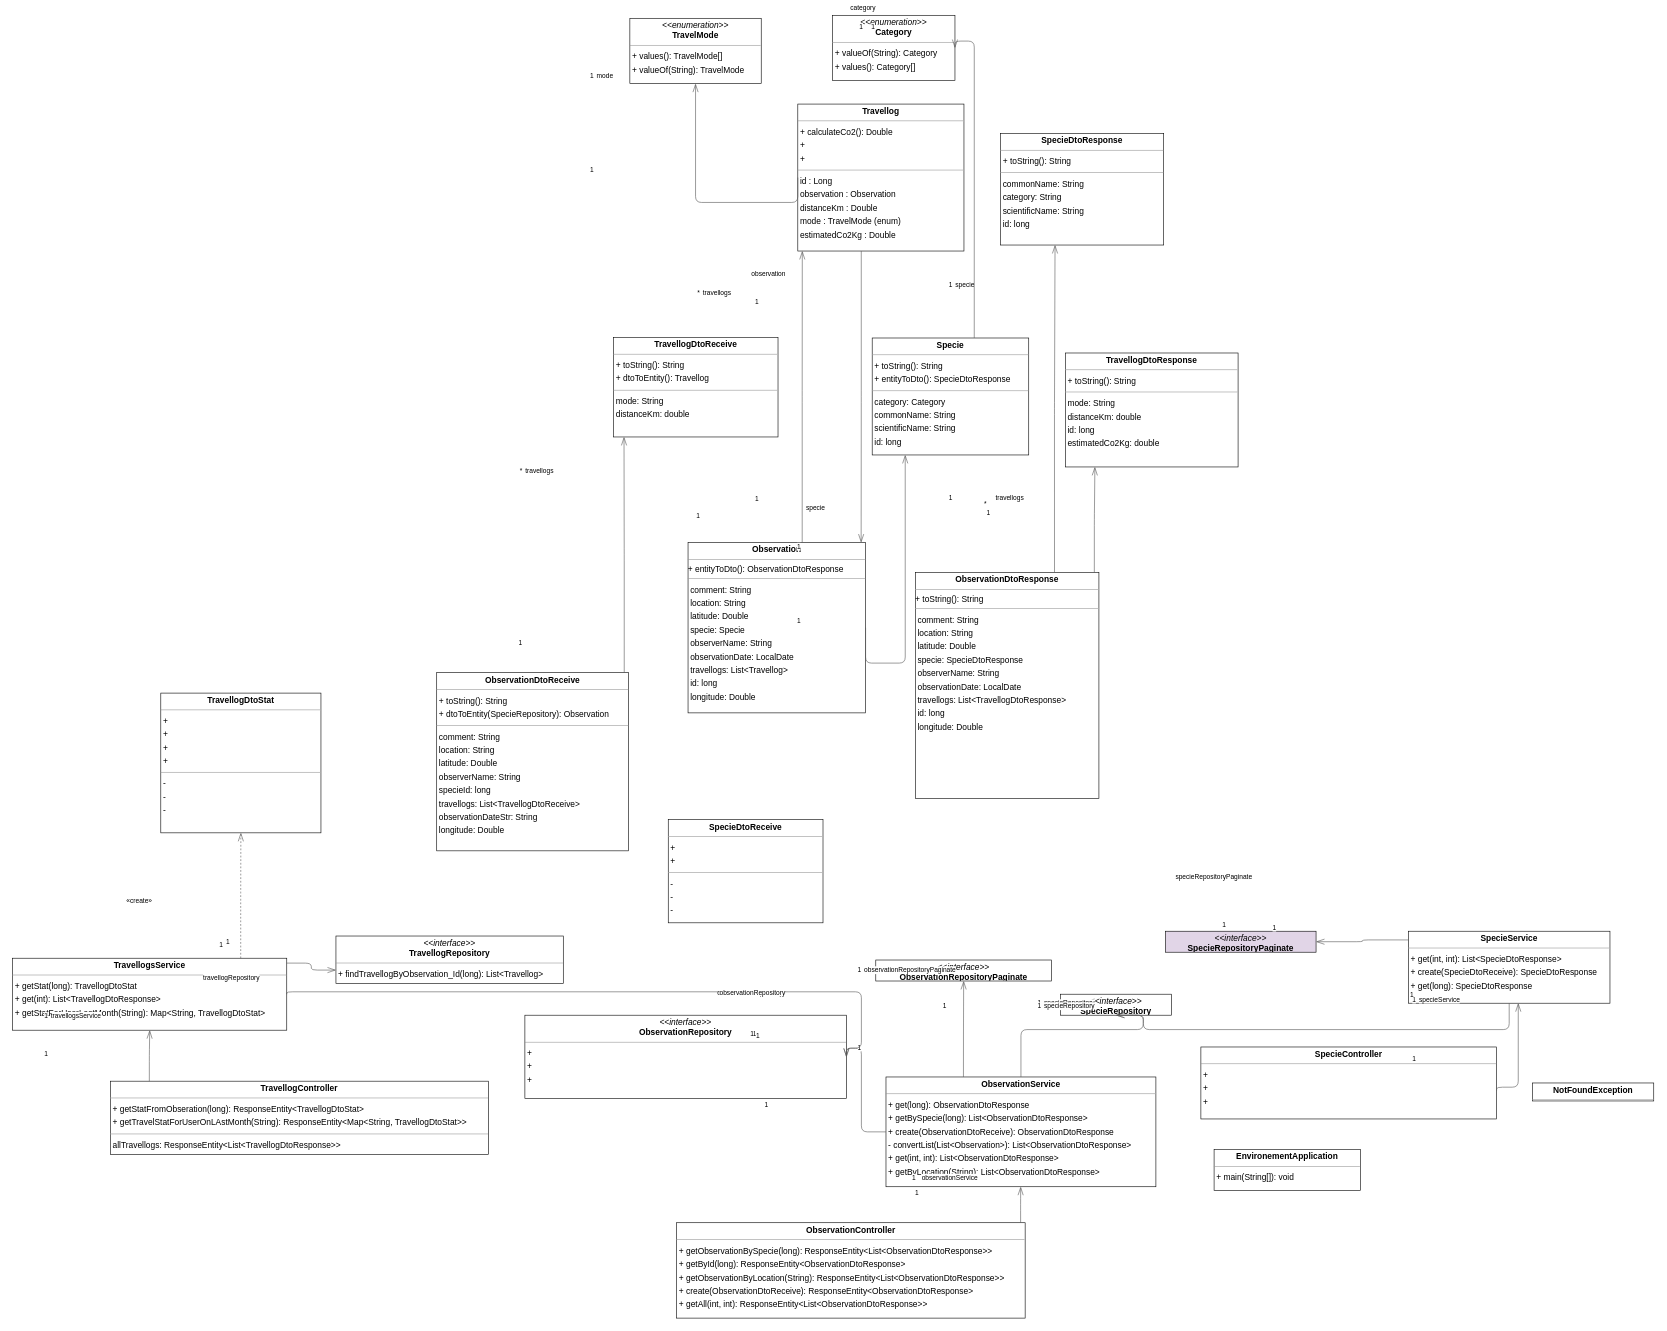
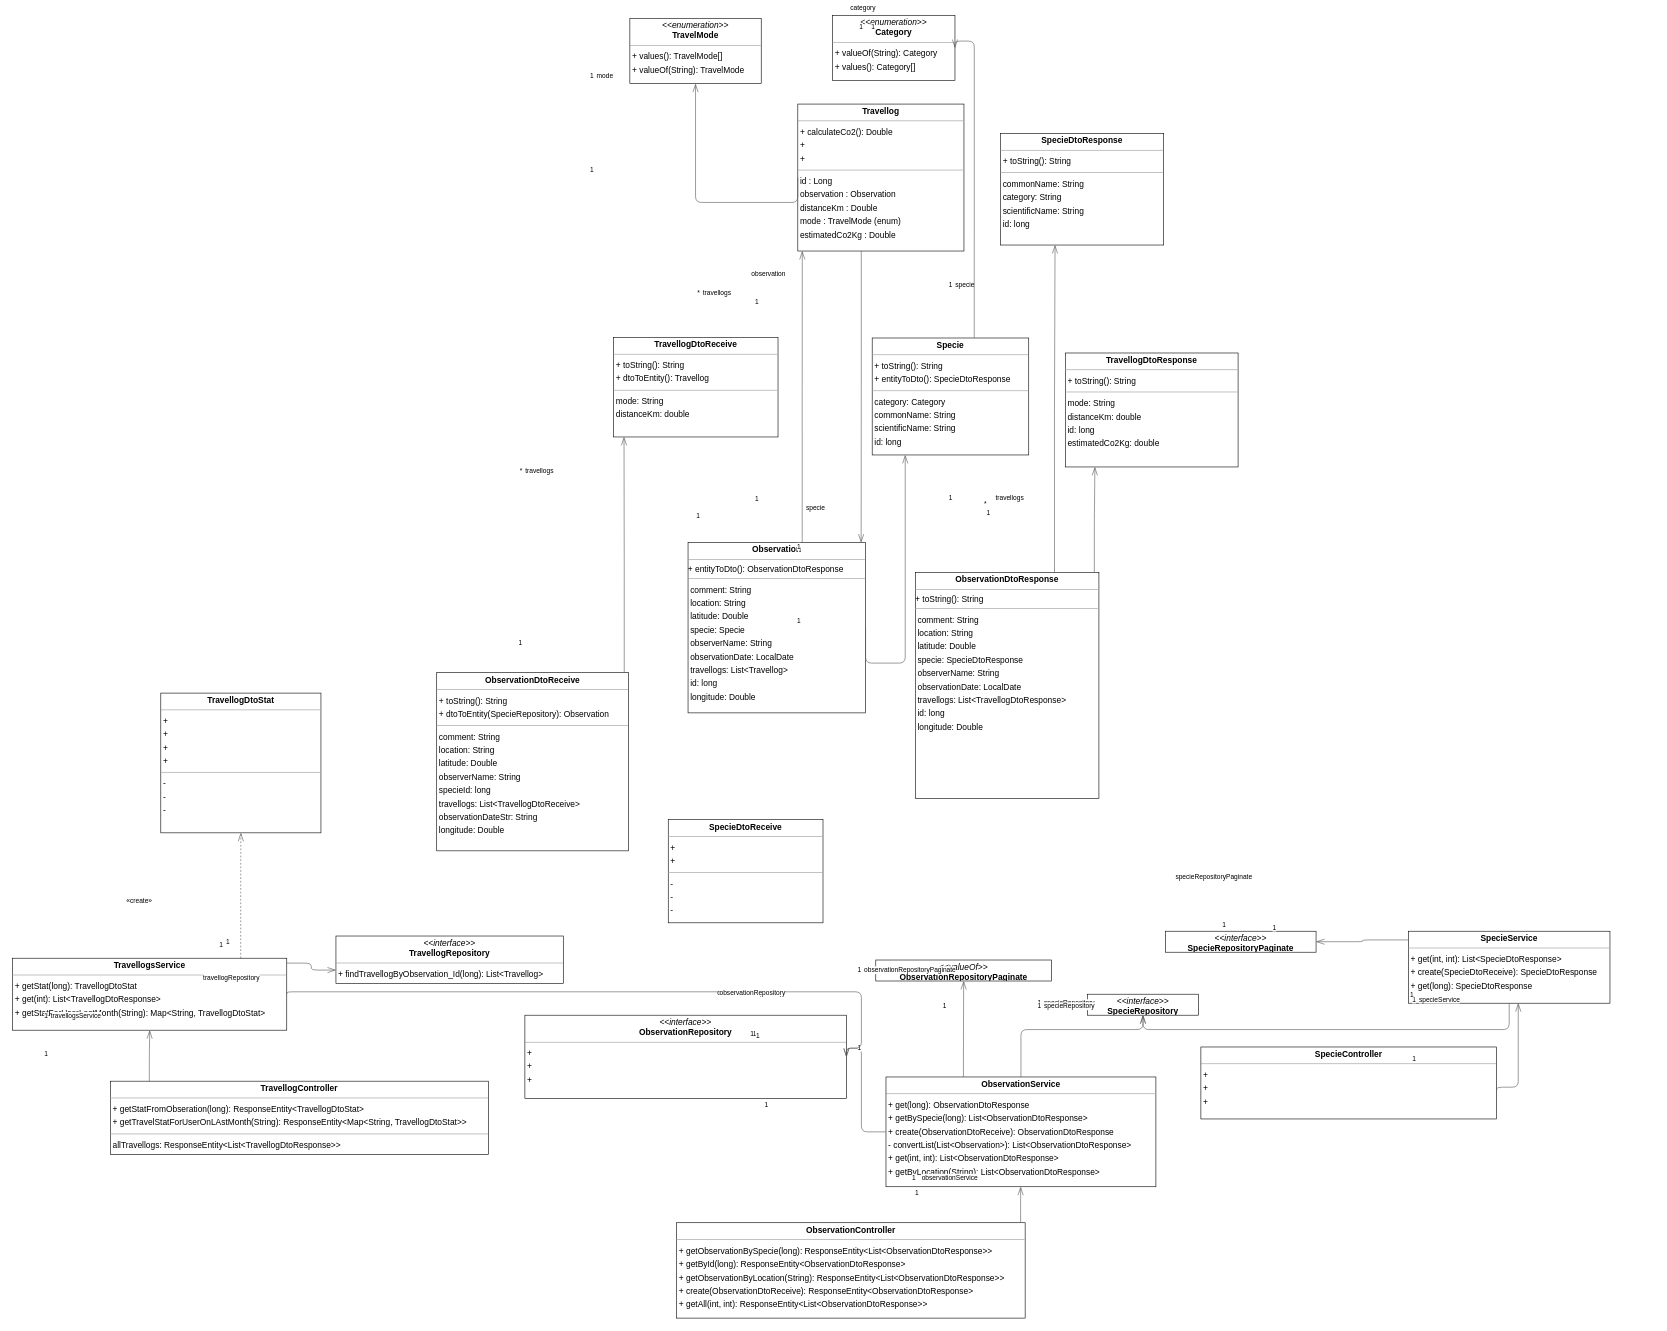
node "<<interface>> SpecieRepositoryPaginate": fillcolor #e1d5e7 -> #ffffff
node "<<interface>> ObservationRepositoryPaginate": label "<<interface>> ObservationRepositoryPaginate" -> "<<valueOf>> ObservationRepositoryPaginate"
node "<<interface>> SpecieRepository": moved (1116, 1005) -> (1143, 1005)
node "NotFoundException": removed
node "EnvironementApplication + main(String[]): void": removed
